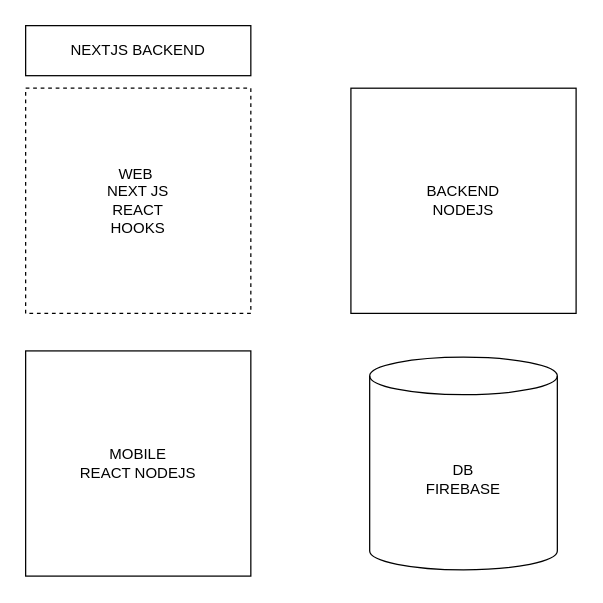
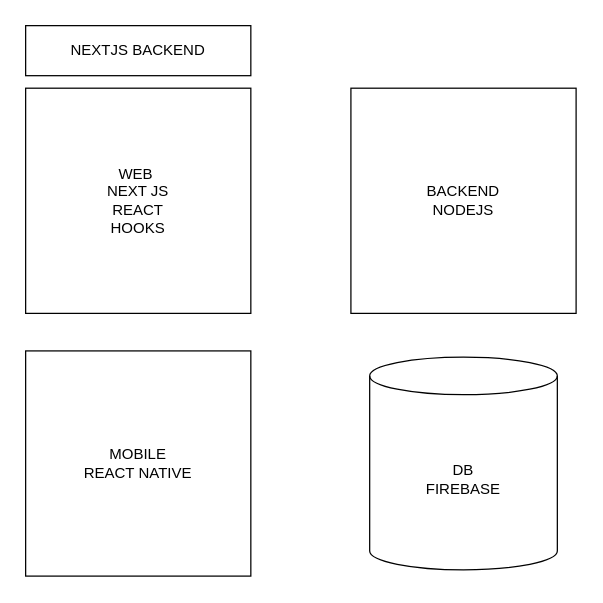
node "WEB NEXT JS REACT HOOKS": style dashed -> solid
node "MOBILE REACT NODEJS": label "MOBILE REACT NODEJS" -> "MOBILE REACT NATIVE"
